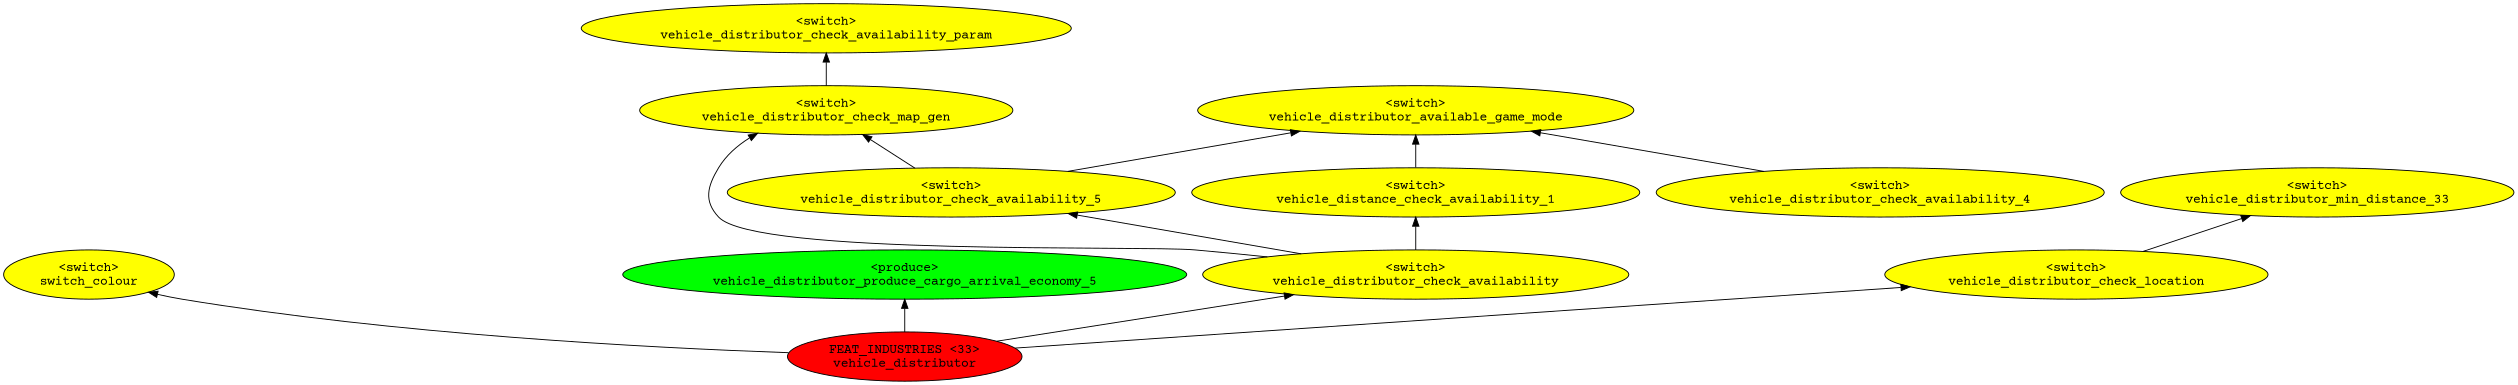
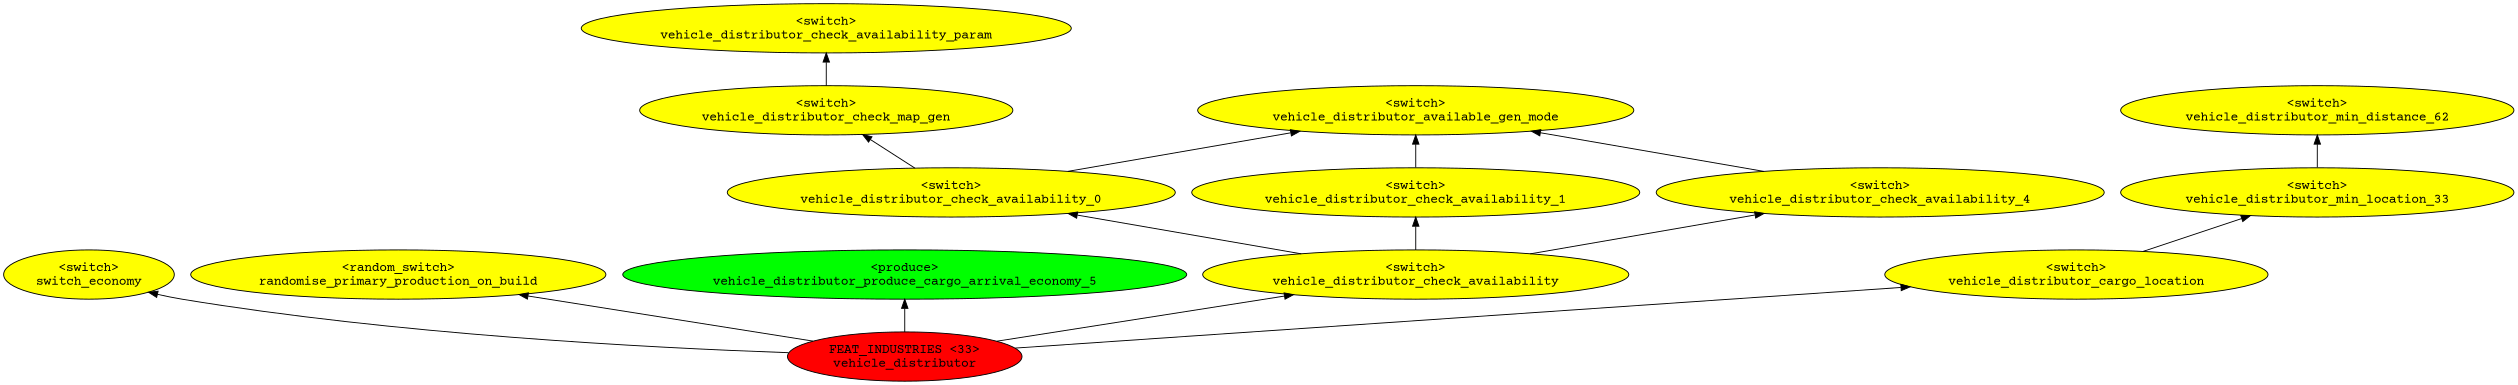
node "<switch> vehicle_distributor_available_game_mode": label "<switch> vehicle_distributor_available_game_mode" -> "<switch> vehicle_distributor_available_gen_mode"
node "<switch> vehicle_distributor_min_distance_62": added
node "<switch> vehicle_distributor_check_availability_5": label "<switch> vehicle_distributor_check_availability_5" -> "<switch> vehicle_distributor_check_availability_0"
node "<switch> vehicle_distance_check_availability_1": label "<switch> vehicle_distance_check_availability_1" -> "<switch> vehicle_distributor_check_availability_1"
node "<switch> vehicle_distributor_min_distance_33": label "<switch> vehicle_distributor_min_distance_33" -> "<switch> vehicle_distributor_min_location_33"
edge "<switch> vehicle_distributor_check_availability" -> "<switch> vehicle_distributor_check_map_gen": now "<switch> vehicle_distributor_check_availability" -> "<switch> vehicle_distributor_check_availability_4"
node "<switch> switch_colour": label "<switch> switch_colour" -> "<switch> switch_economy"
node "<random_switch> randomise_primary_production_on_build": added
node "<switch> vehicle_distributor_check_location": label "<switch> vehicle_distributor_check_location" -> "<switch> vehicle_distributor_cargo_location"
